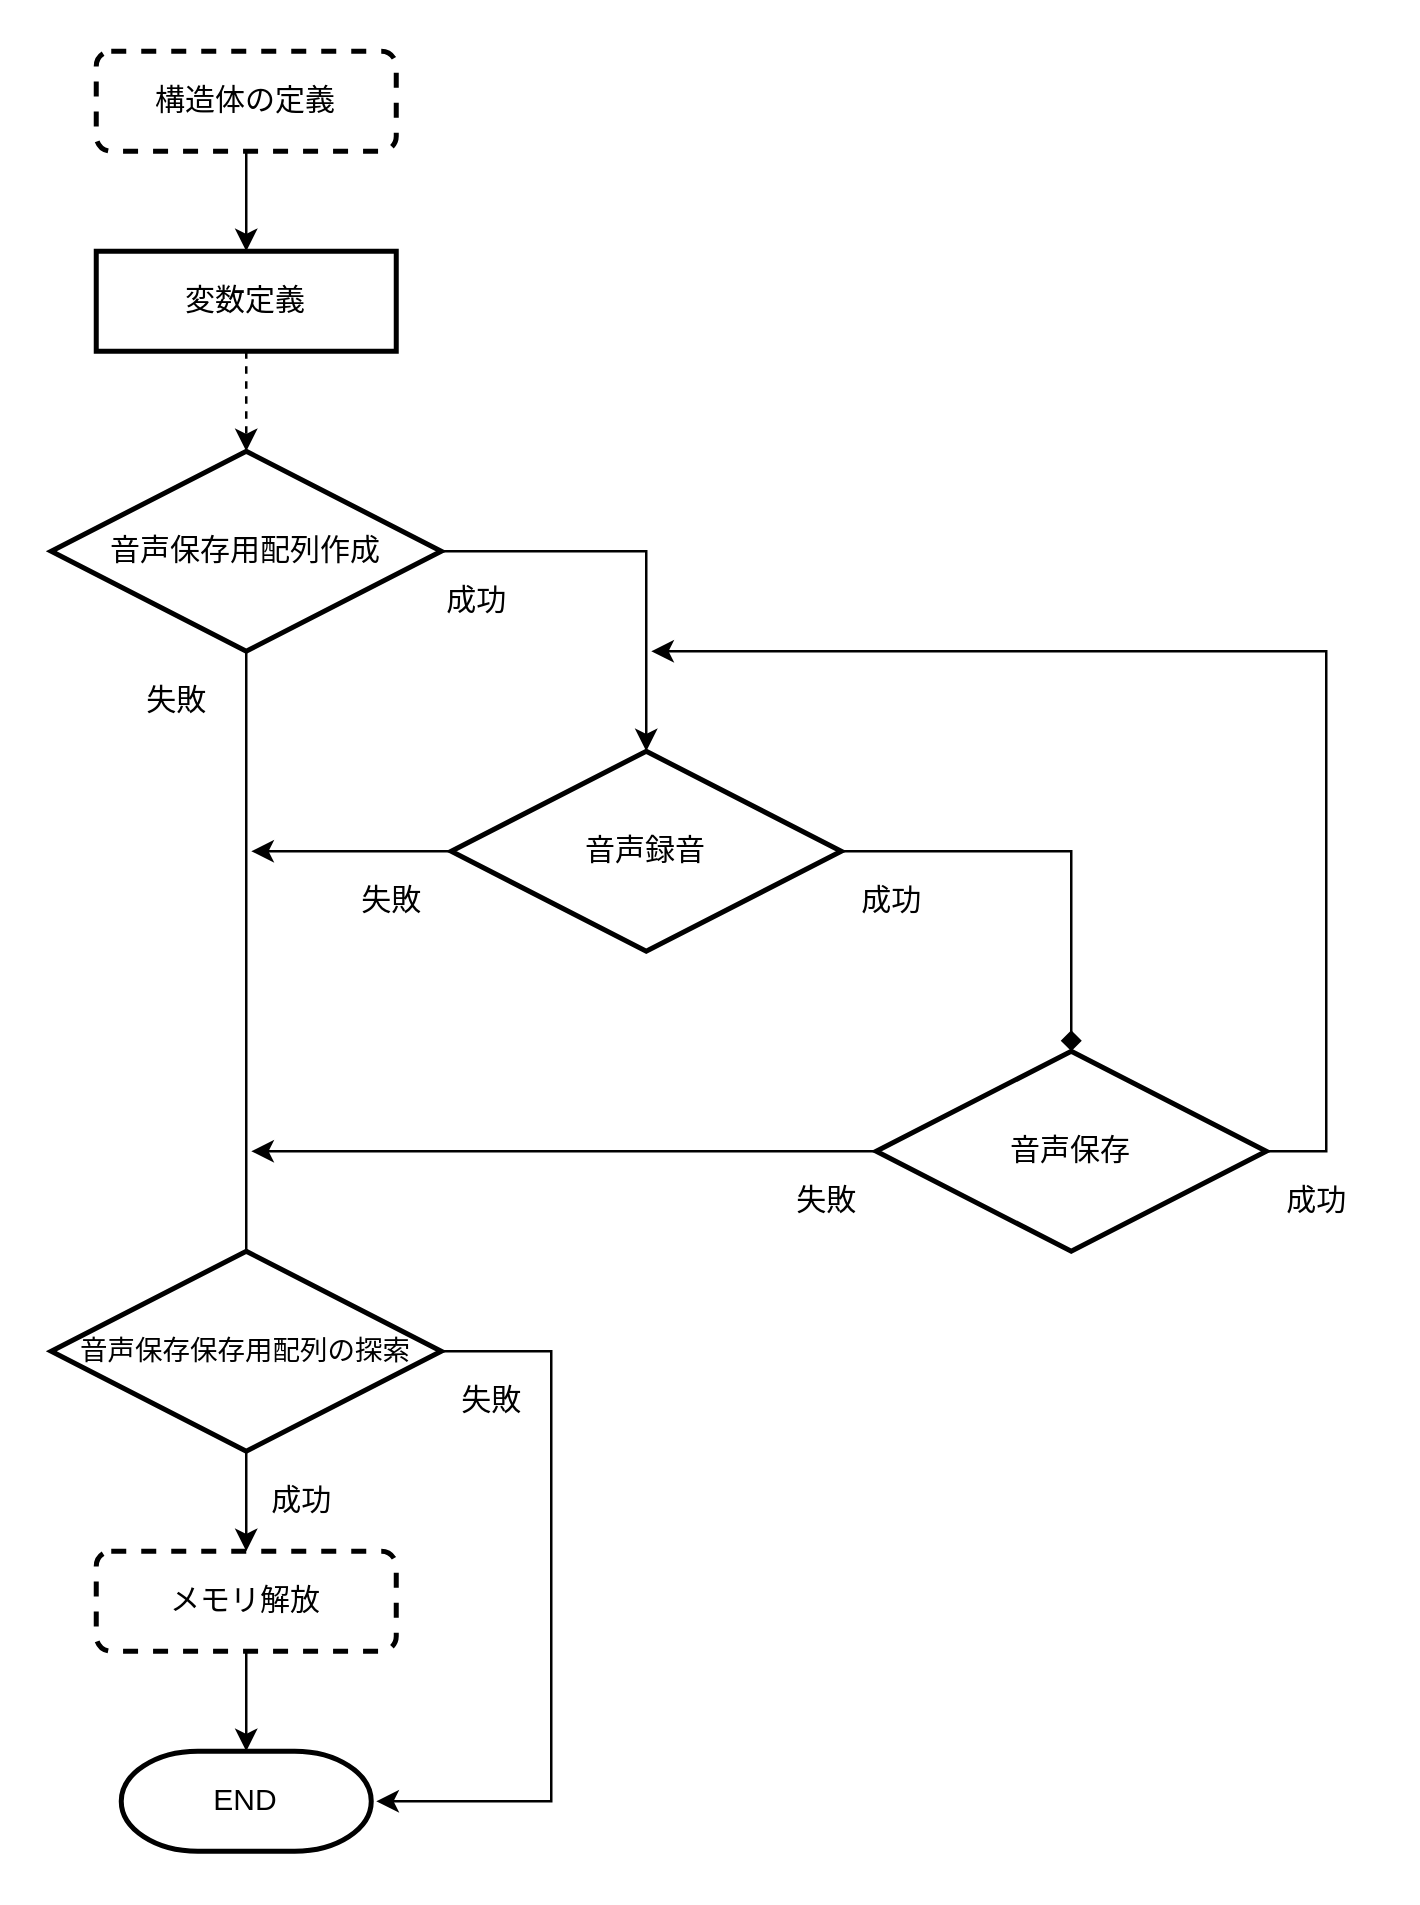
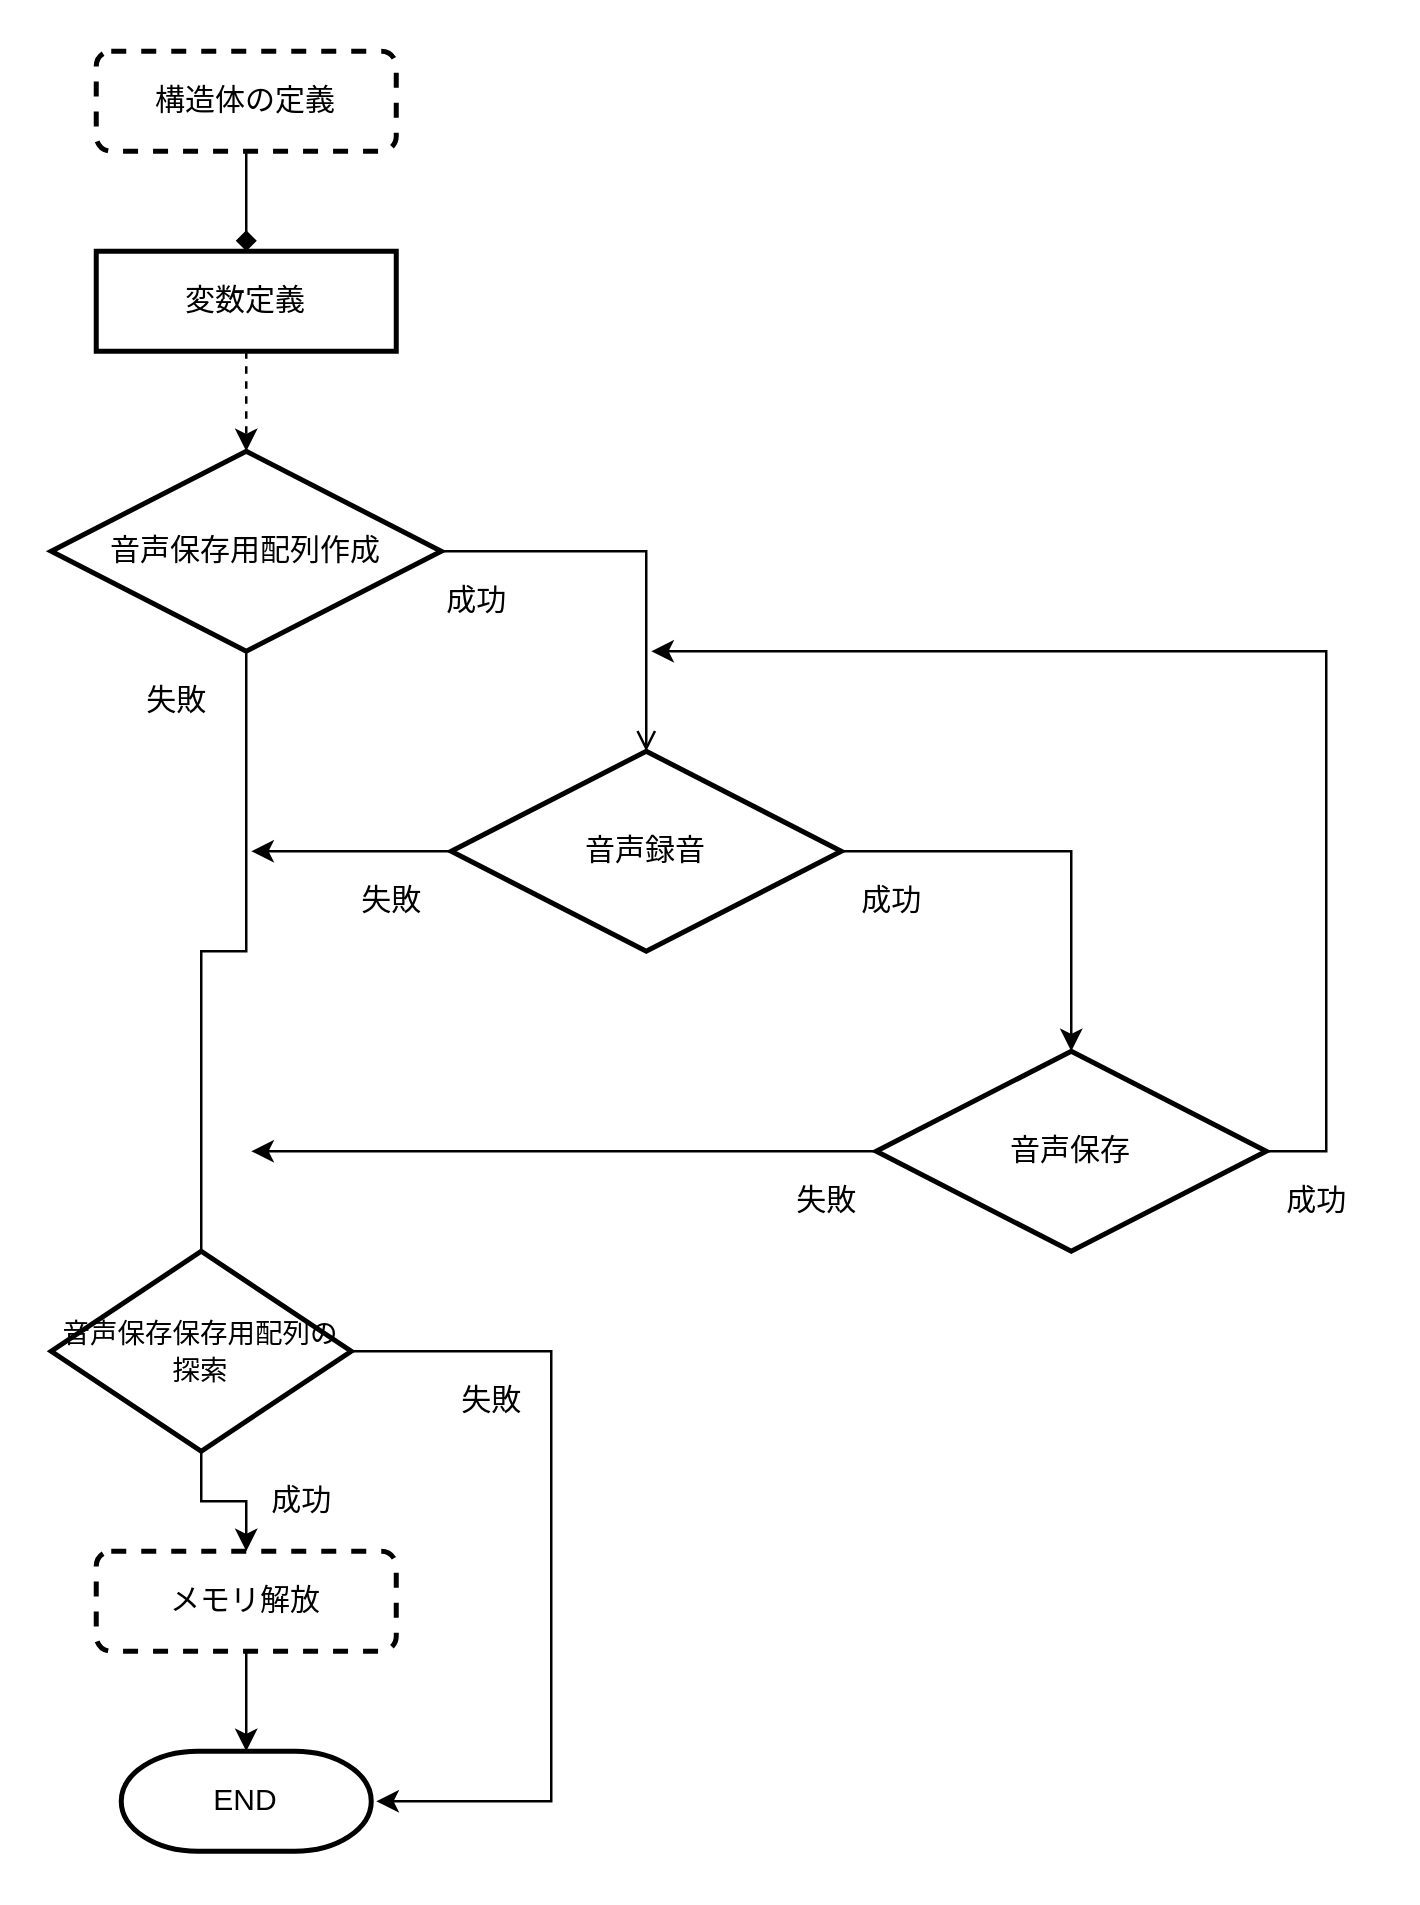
edge "構造体の定義" -> "変数定義": arrowhead classic -> diamond
edge "音声保存用配列作成" -> "音声録音": arrowhead classic -> open
edge "音声録音" -> "音声保存": arrowhead diamond -> classic
node "音声保存保存用配列の探索": size 390x200 -> 300x200
